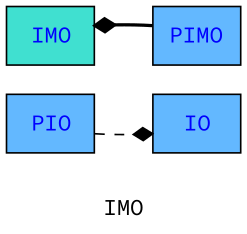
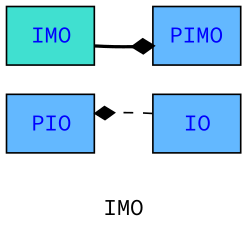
edge "PIMO" -> "IMO": reversed
edge "PIO" -> "IO": reversed
